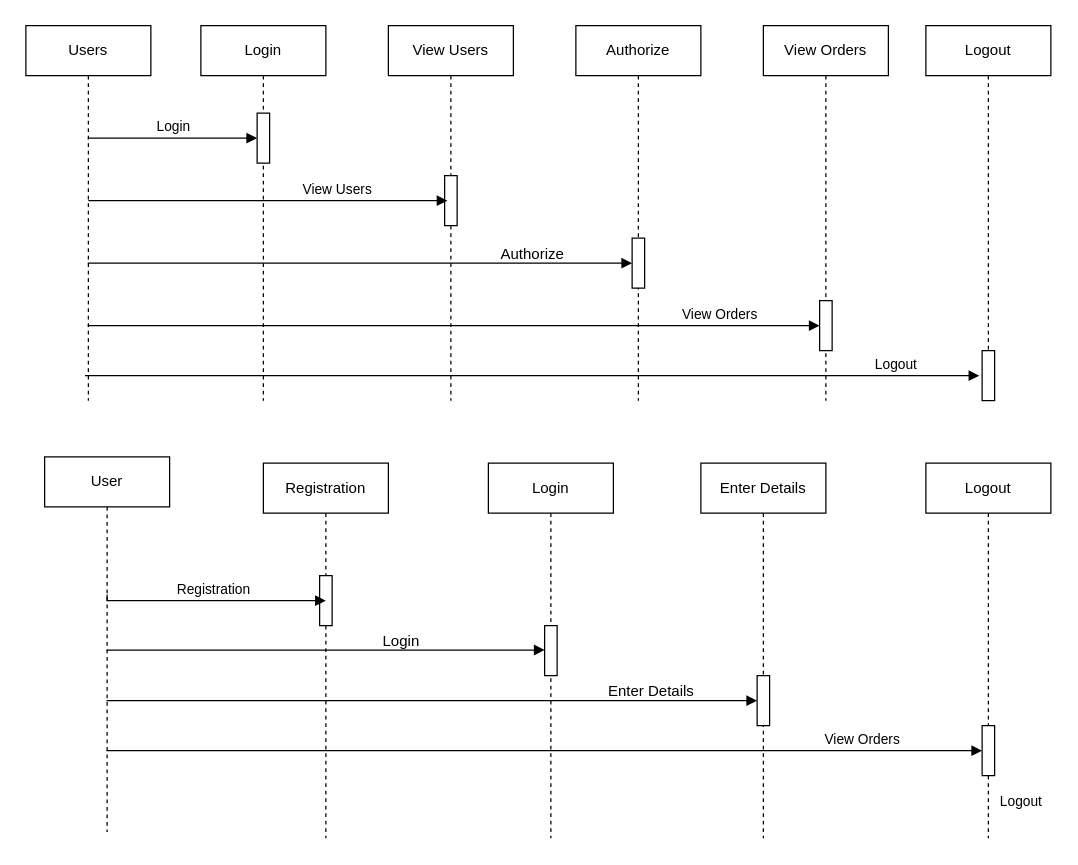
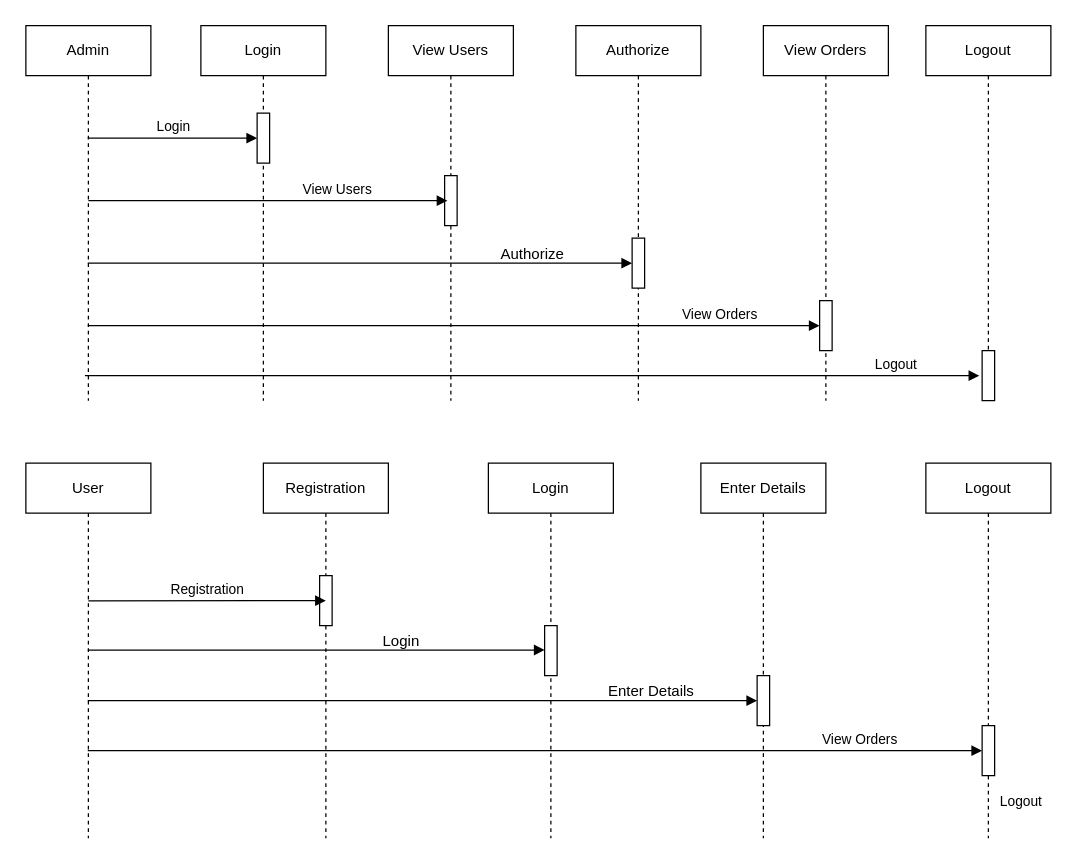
node "Users": label "Users" -> "Admin"
node "User": moved (107, 644) -> (88, 651)
